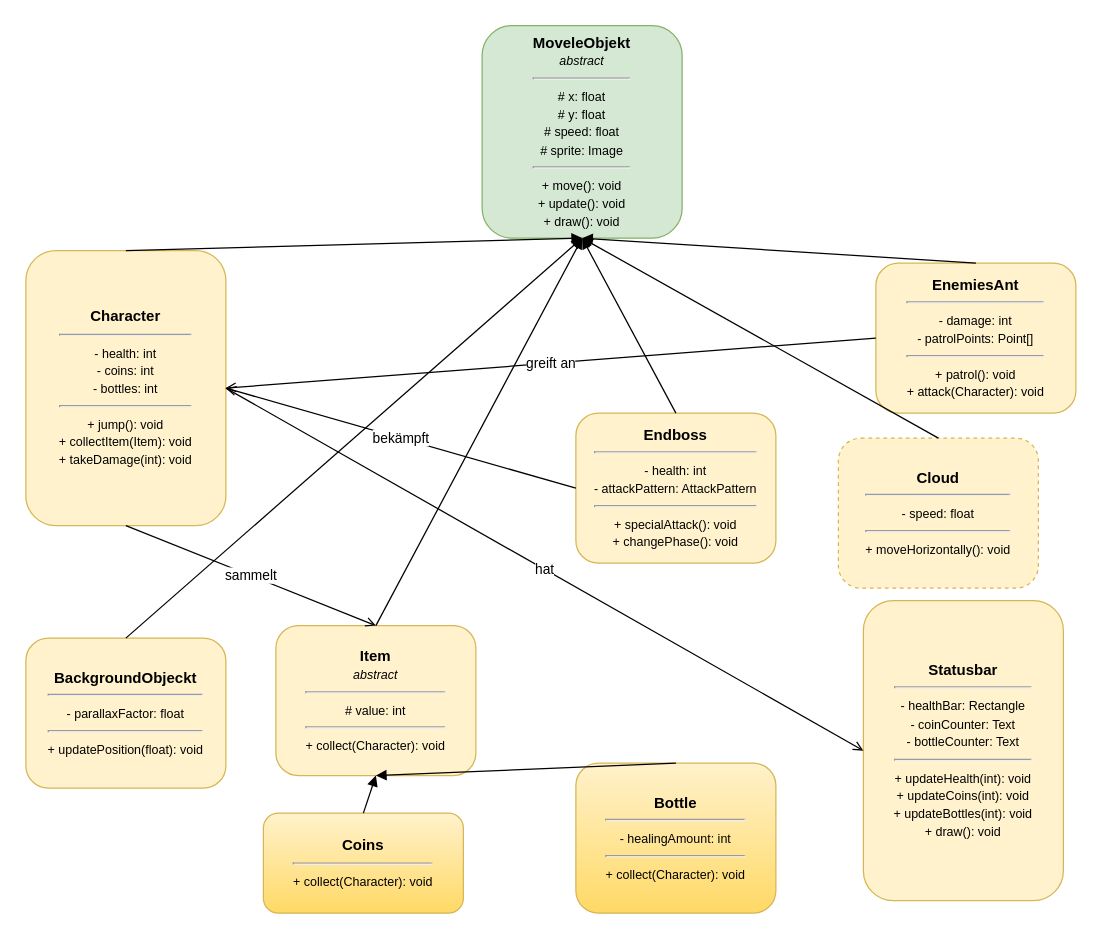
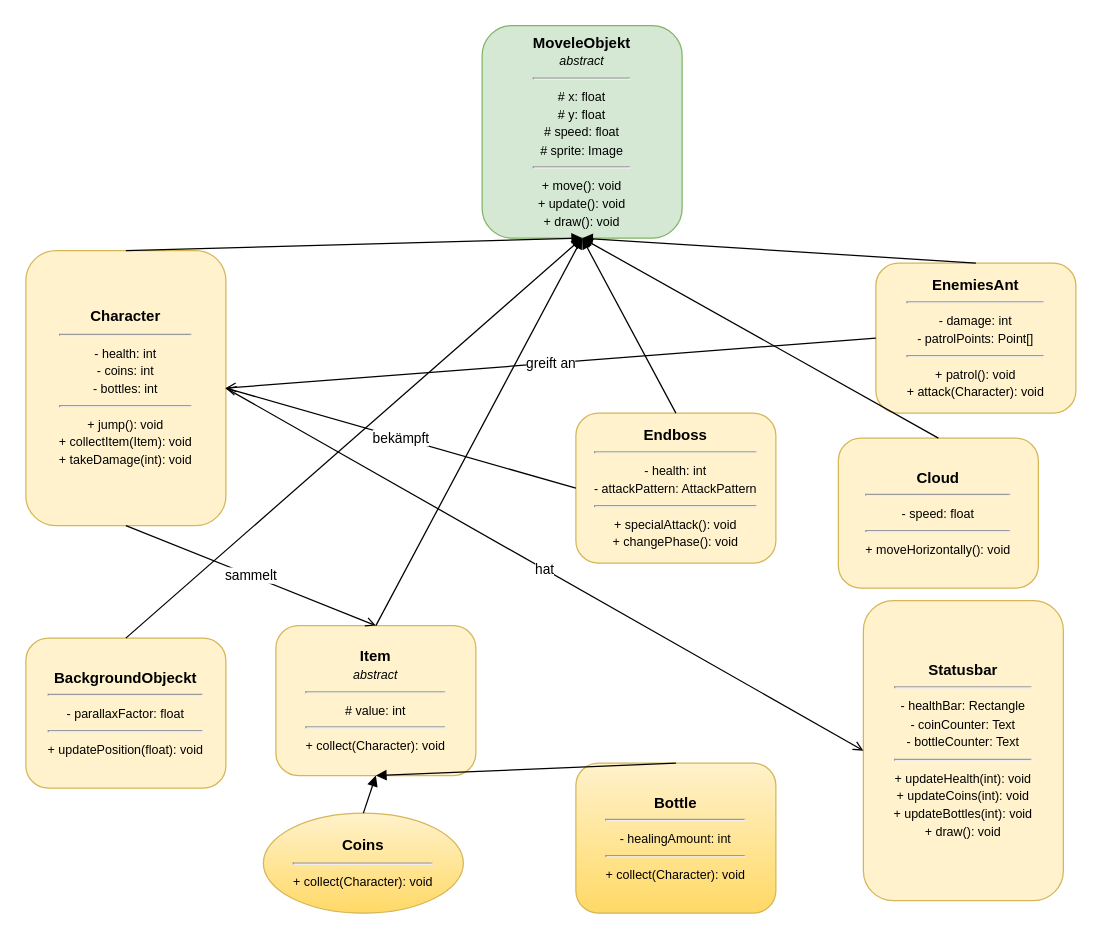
node "Cloud- speed: float+ moveHorizontally(): void": style dashed -> solid
node "Coins+ collect(Character): void": shape rounded rectangle -> ellipse
